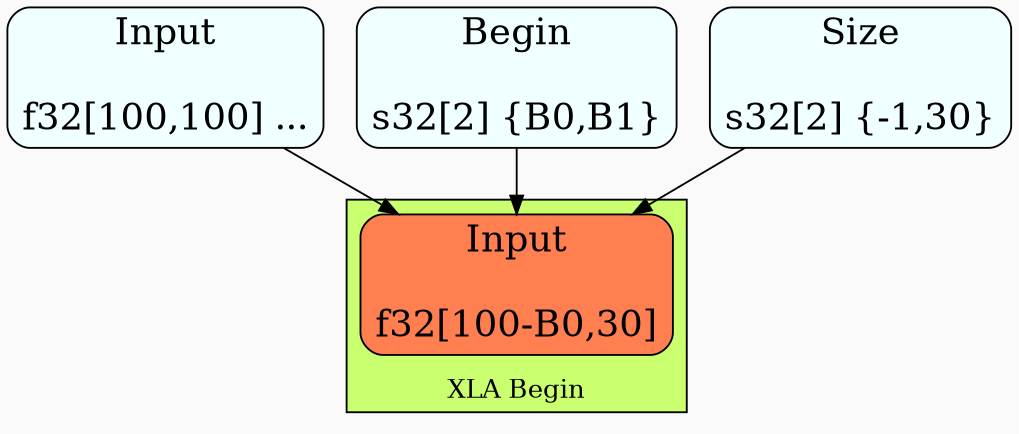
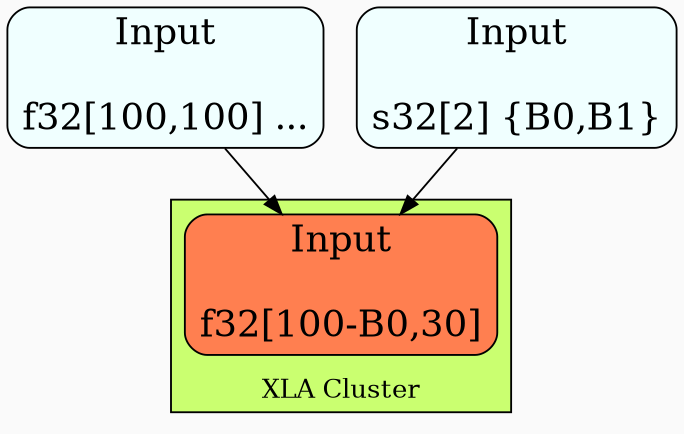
node "Begin s32[2] {B0,B1}": label "Begin s32[2] {B0,B1}" -> "Input s32[2] {B0,B1}"
node "Size s32[2] {-1,30}": removed
cluster "XLA Begin": label "XLA Begin" -> "XLA Cluster"
